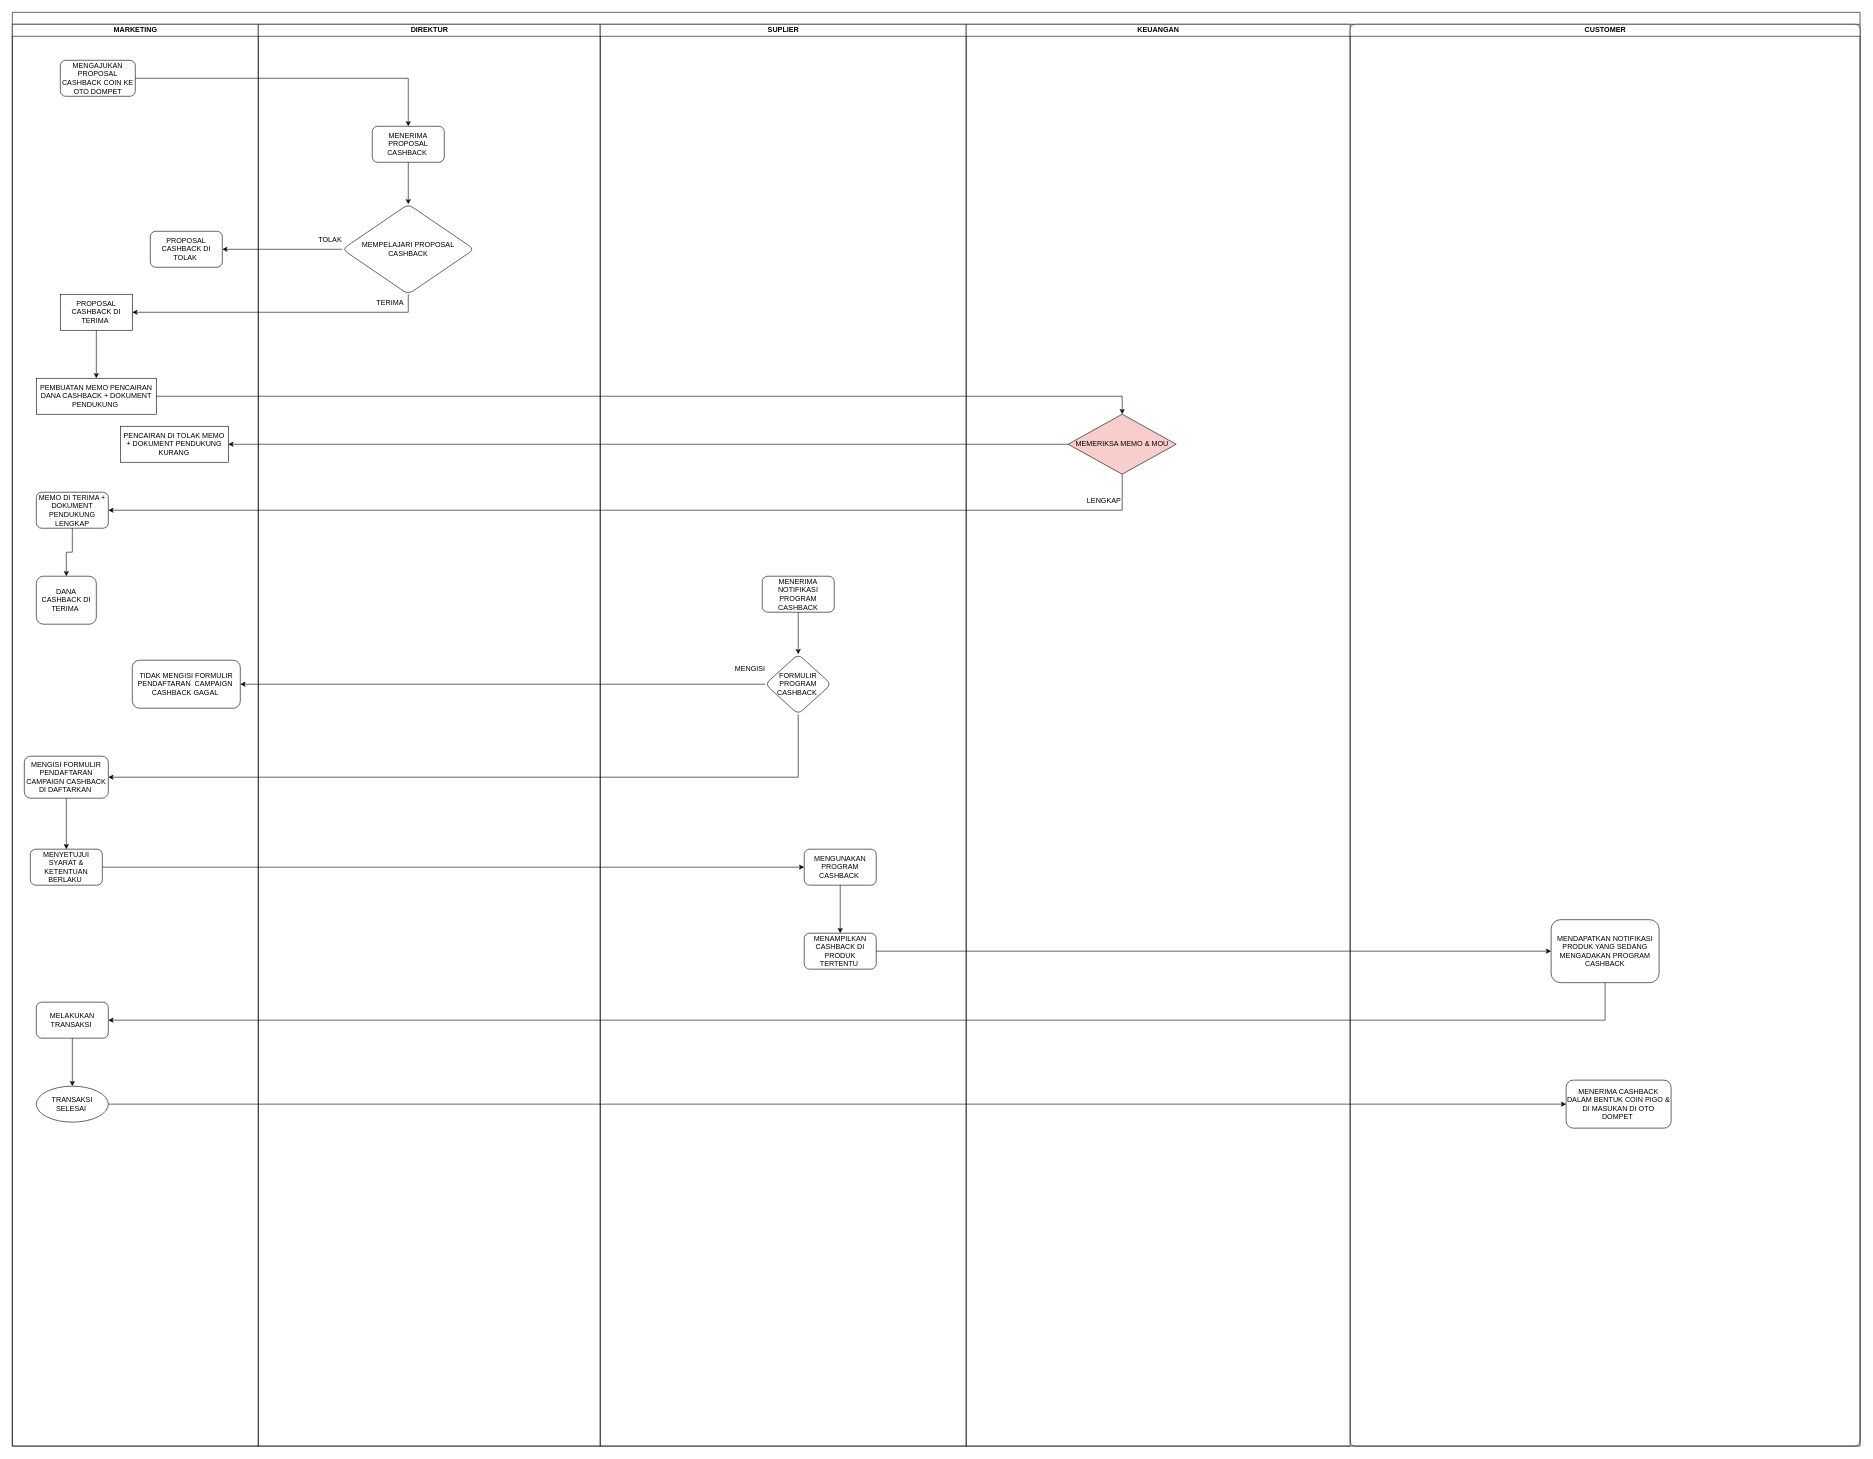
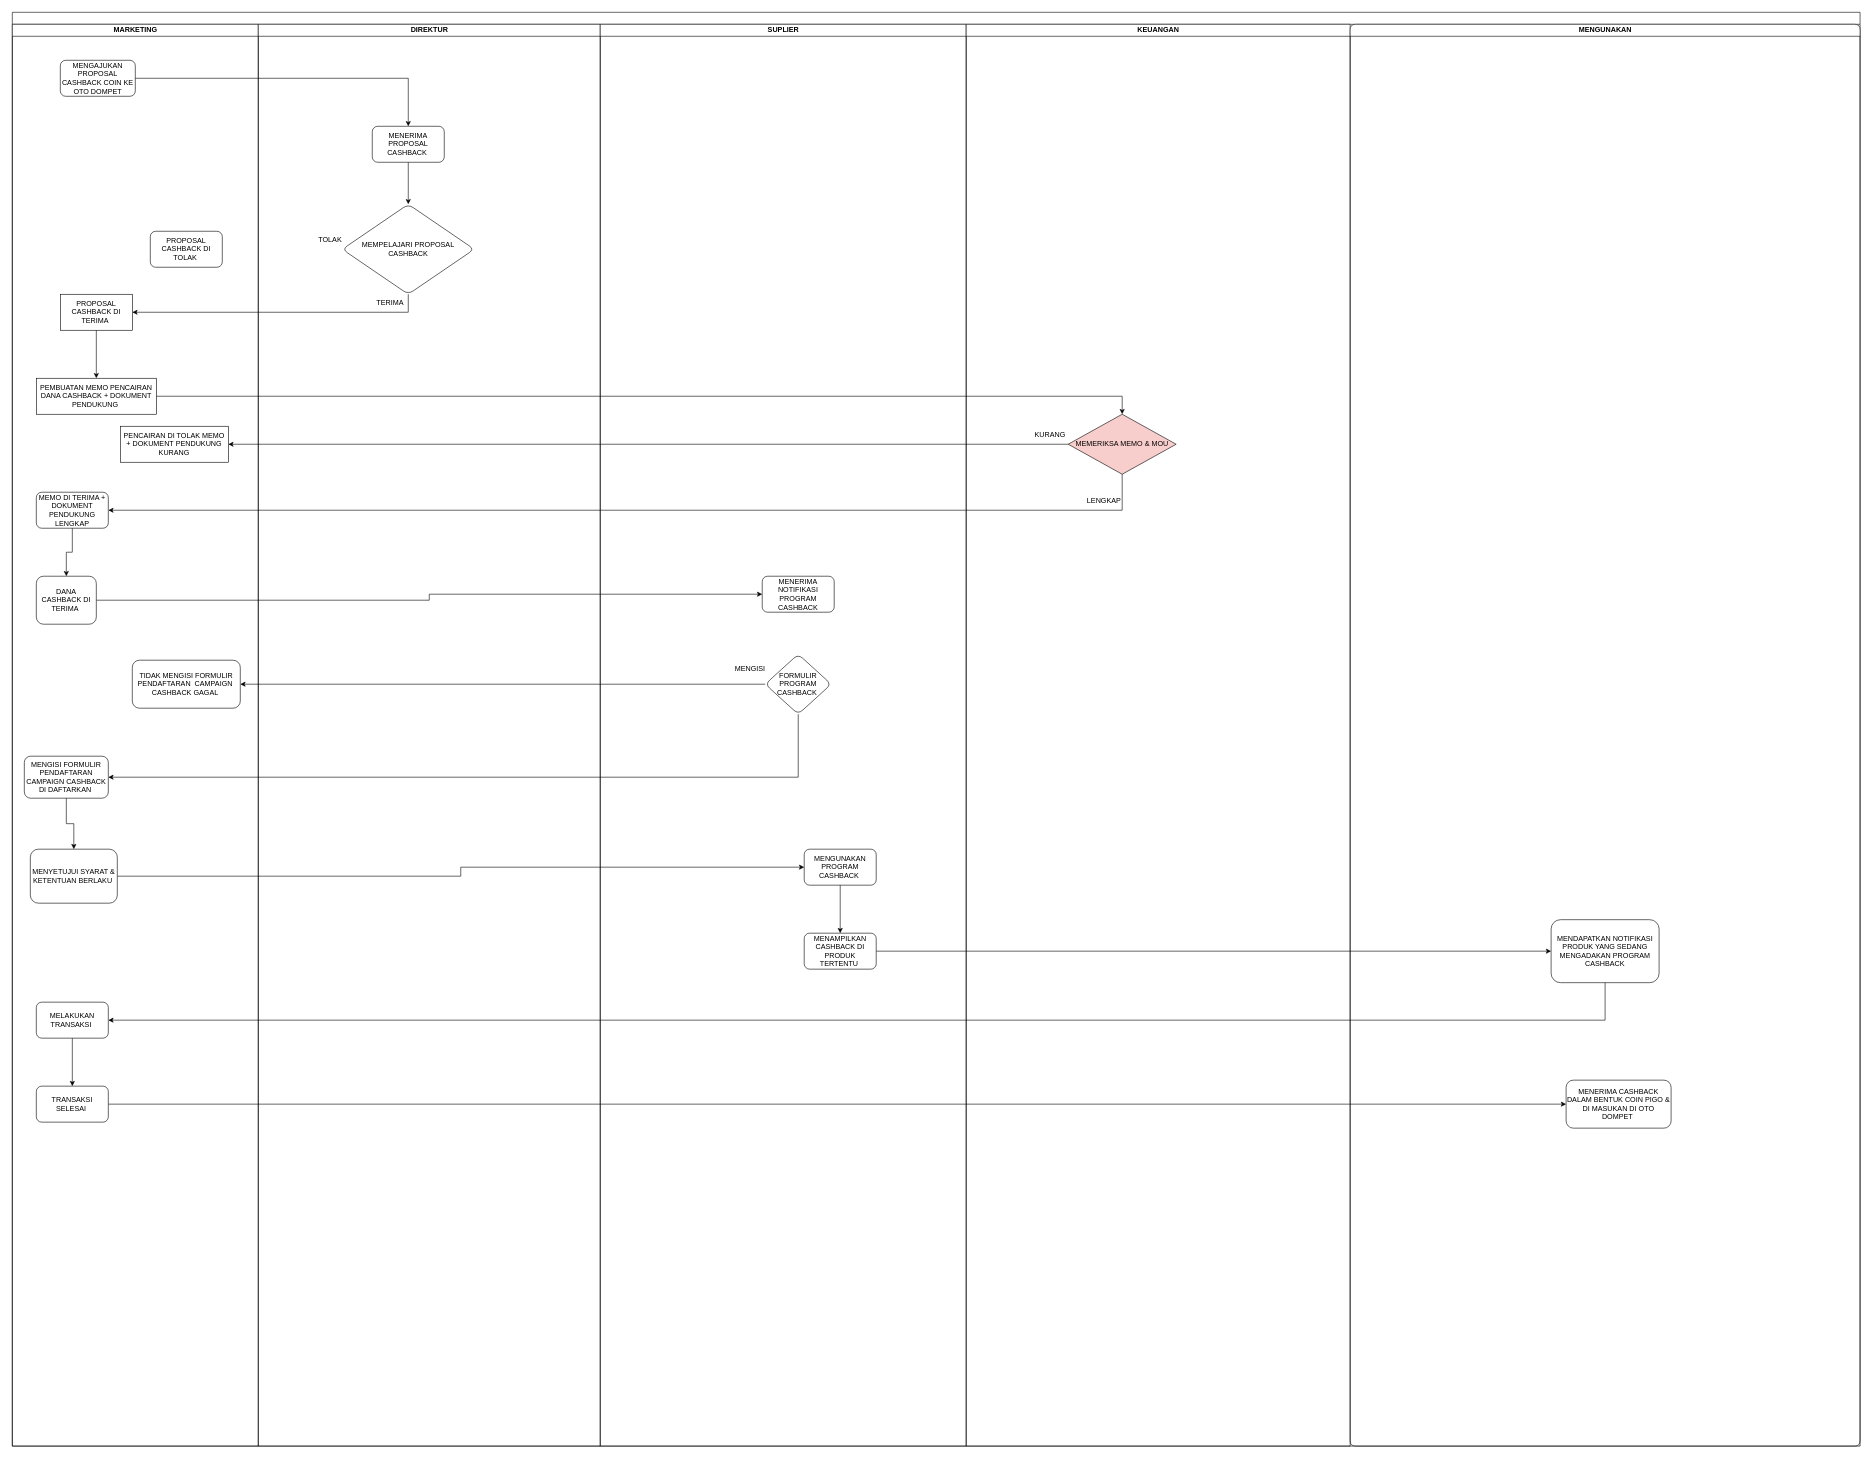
node "CUSTOMER": label "CUSTOMER" -> "MENGUNAKAN"
edge "MEMPELAJARI PROPOSAL CASHBACK" -> "PROPOSAL CASHBACK DI TOLAK": removed
node "KURANG": added
edge "DANA CASHBACK DI TERIMA" -> "MENERIMA NOTIFIKASI PROGRAM CASHBACK": added
edge "MENERIMA NOTIFIKASI PROGRAM CASHBACK" -> "FORMULIR PROGRAM CASHBACK": removed
node "MENYETUJUI SYARAT & KETENTUAN BERLAKU": size 72x36 -> 87x54
node "TRANSAKSI SELESAI": shape ellipse -> rounded rectangle
